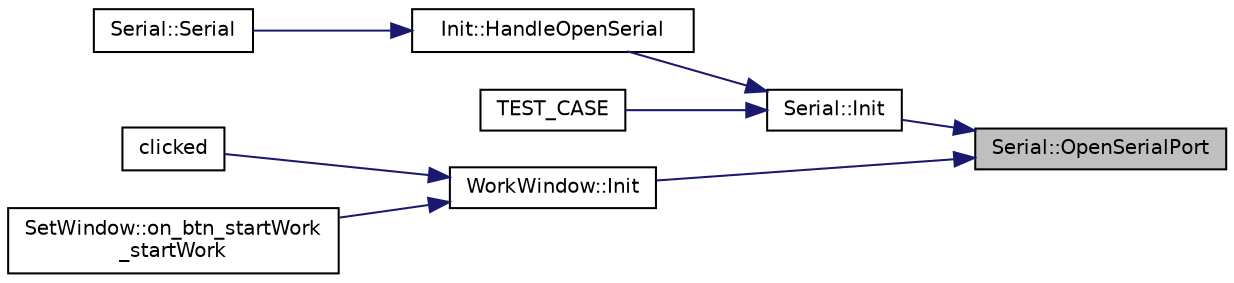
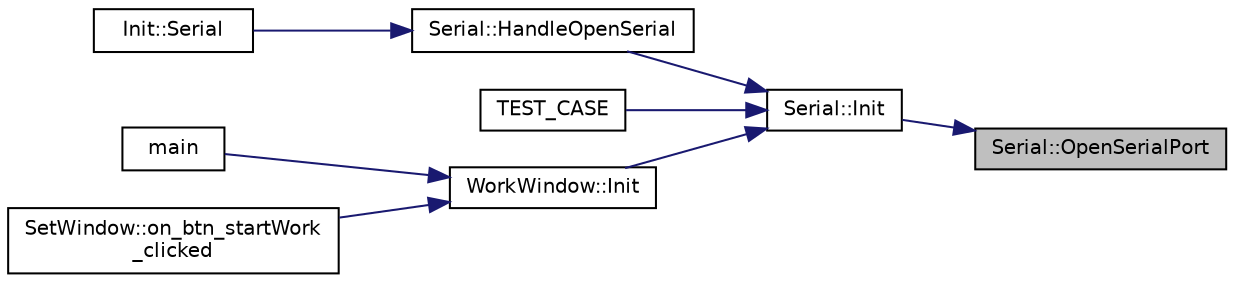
node "Serial::Serial": label "Serial::Serial" -> "Init::Serial"
node "Init::HandleOpenSerial": label "Init::HandleOpenSerial" -> "Serial::HandleOpenSerial"
node "clicked": label "clicked" -> "main"
edge "WorkWindow::Init" -> "Serial::OpenSerialPort": now "WorkWindow::Init" -> "Serial::Init"
node "SetWindow::on_btn_startWork _startWork": label "SetWindow::on_btn_startWork _startWork" -> "SetWindow::on_btn_startWork _clicked"
